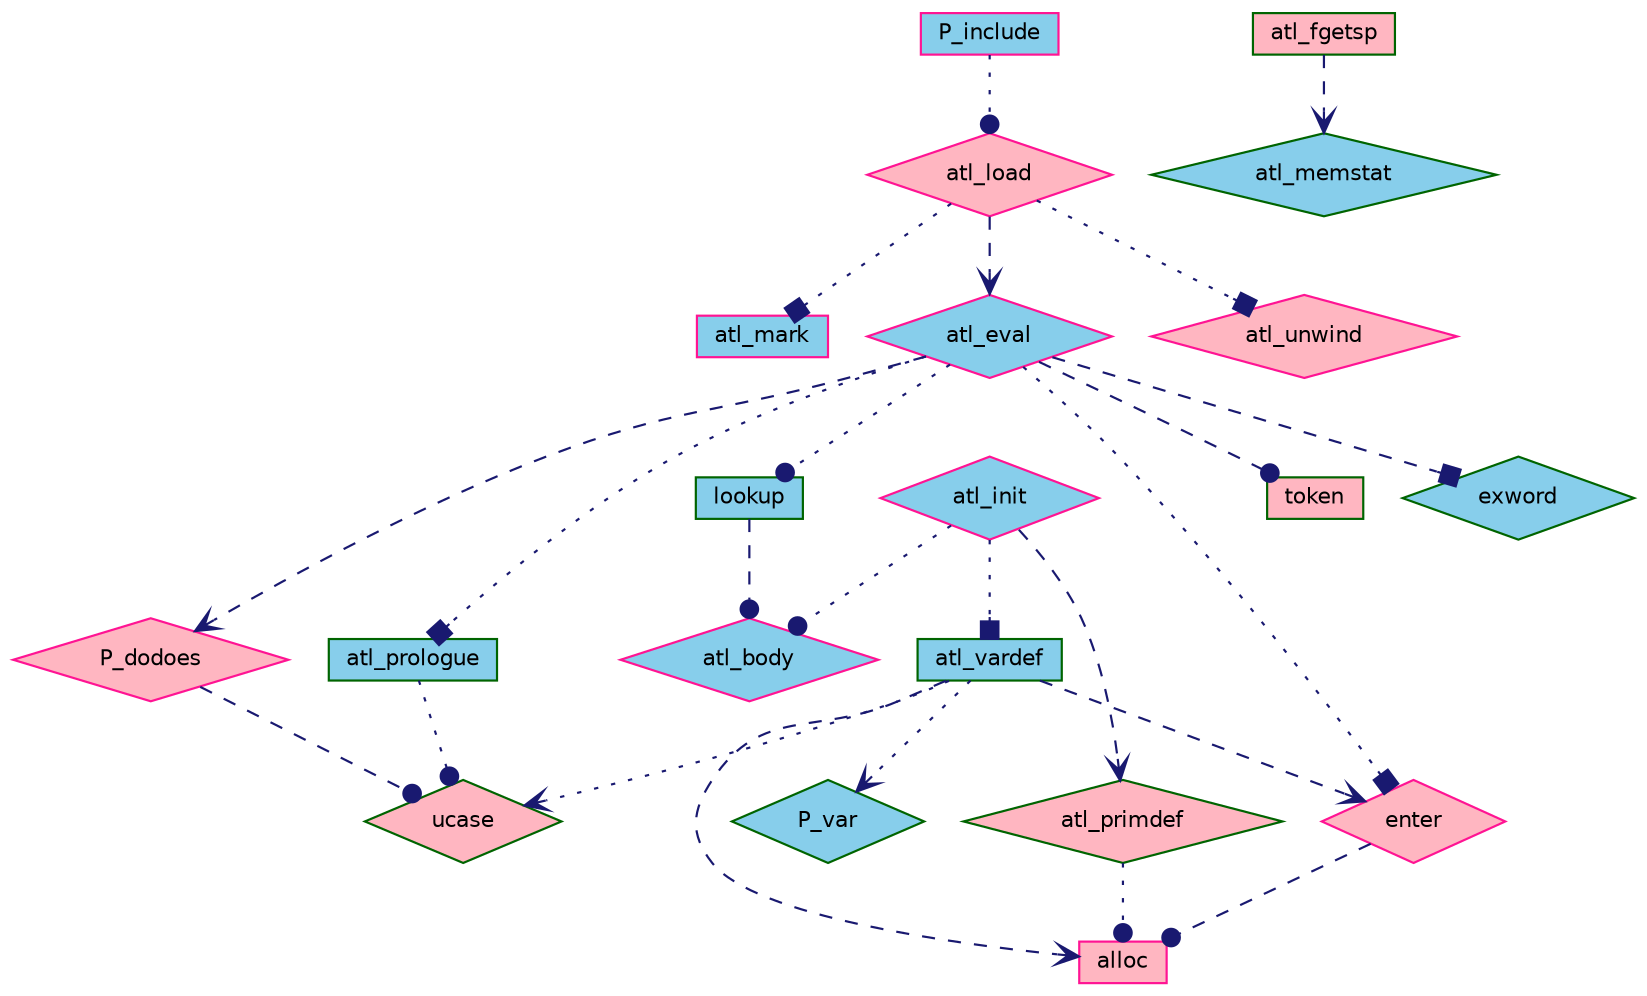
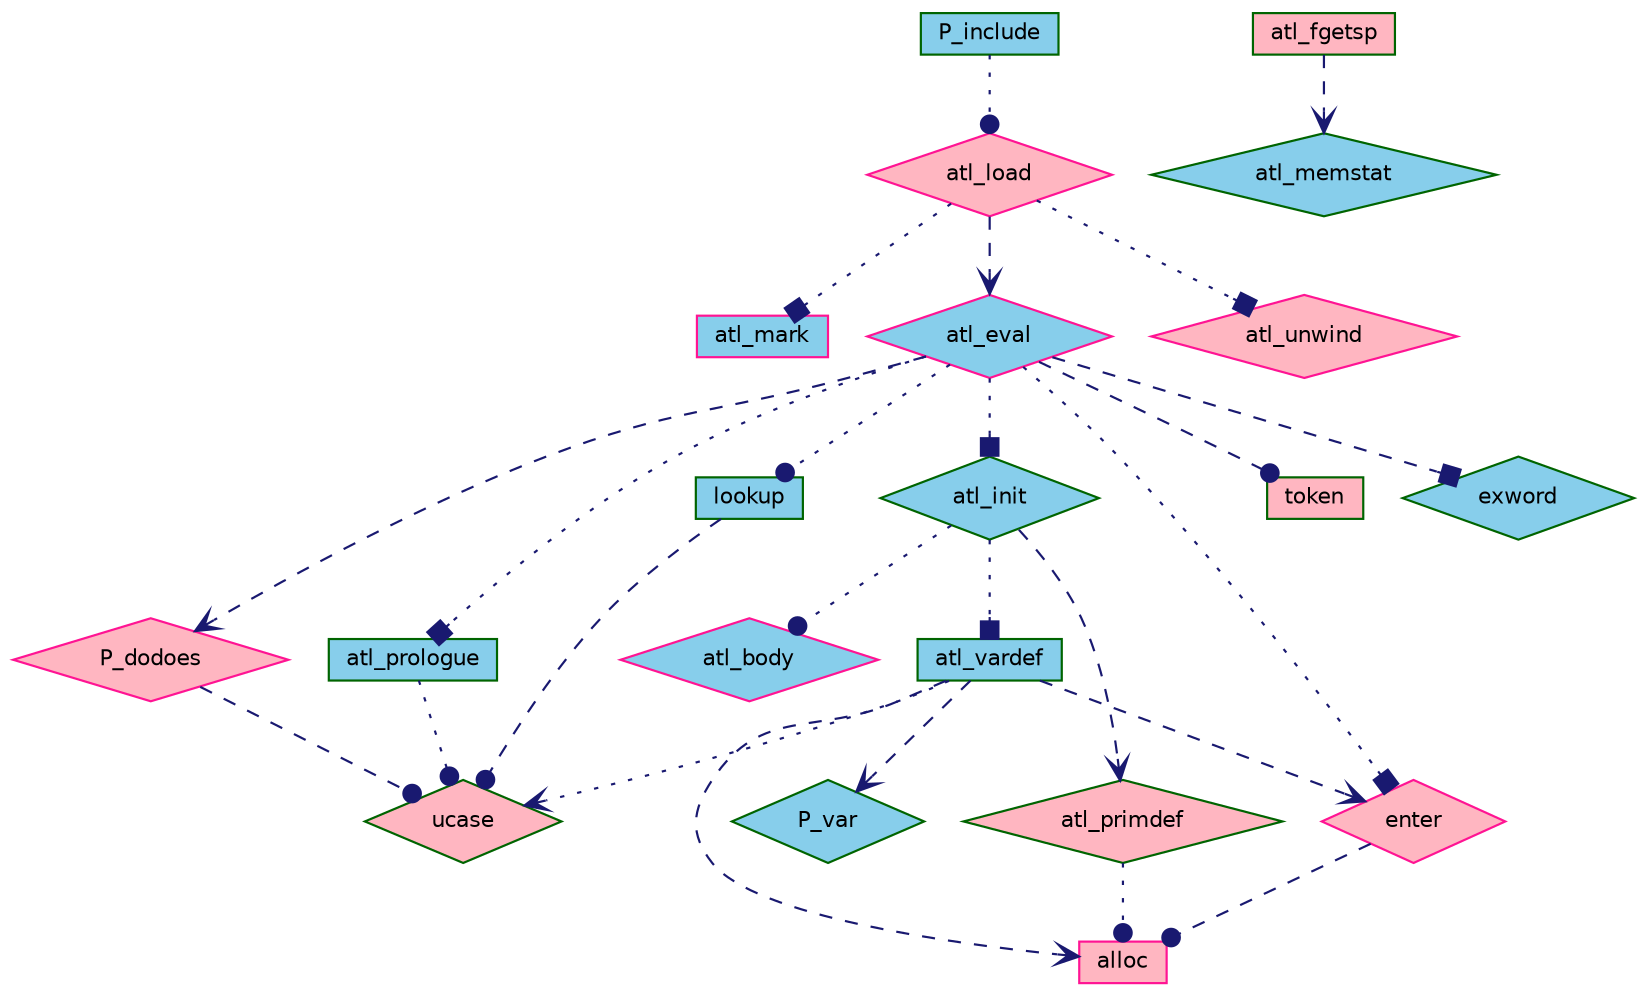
node "P_include": color deeppink -> darkgreen
edge "atl_eval" -> "atl_init": added
node "atl_init": color deeppink -> darkgreen
edge "lookup" -> "atl_body": now "lookup" -> "ucase"
edge "atl_vardef" -> "P_var": style dotted -> dashed
